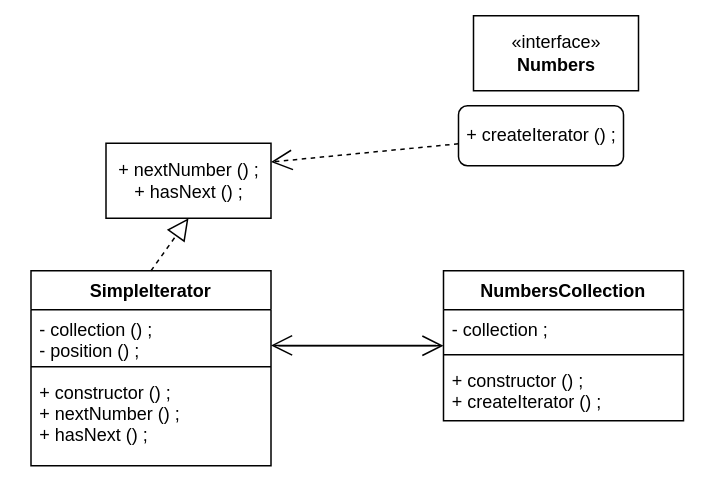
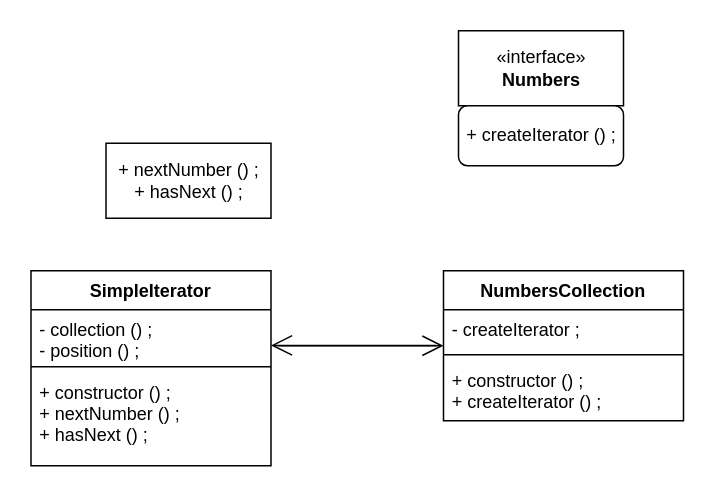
node "«interface» Numbers": moved (556, 53) -> (541, 68)
edge "+ createIterator () ;" -> "+ nextNumber () ; + hasNext () ;": removed
edge "SimpleIterator" -> "+ nextNumber () ; + hasNext () ;": removed
node "- collection ;": label "- collection ;" -> "- createIterator ;"
